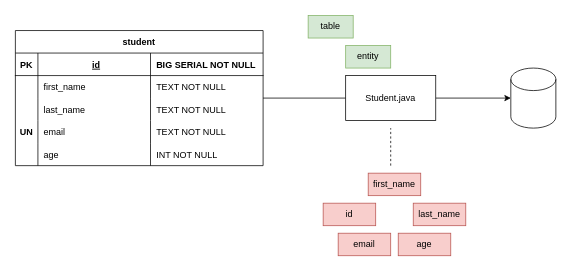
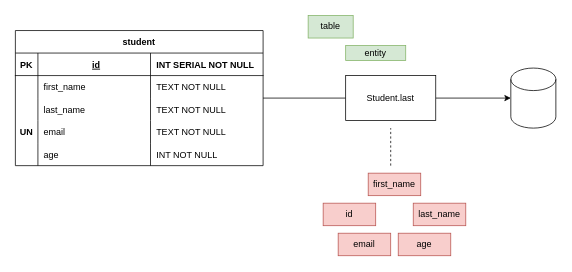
node "entity": size 45x23 -> 60x15
node "BIG SERIAL NOT NULL": label "BIG SERIAL NOT NULL" -> "INT SERIAL NOT NULL"
node "Student.java": label "Student.java" -> "Student.last"
